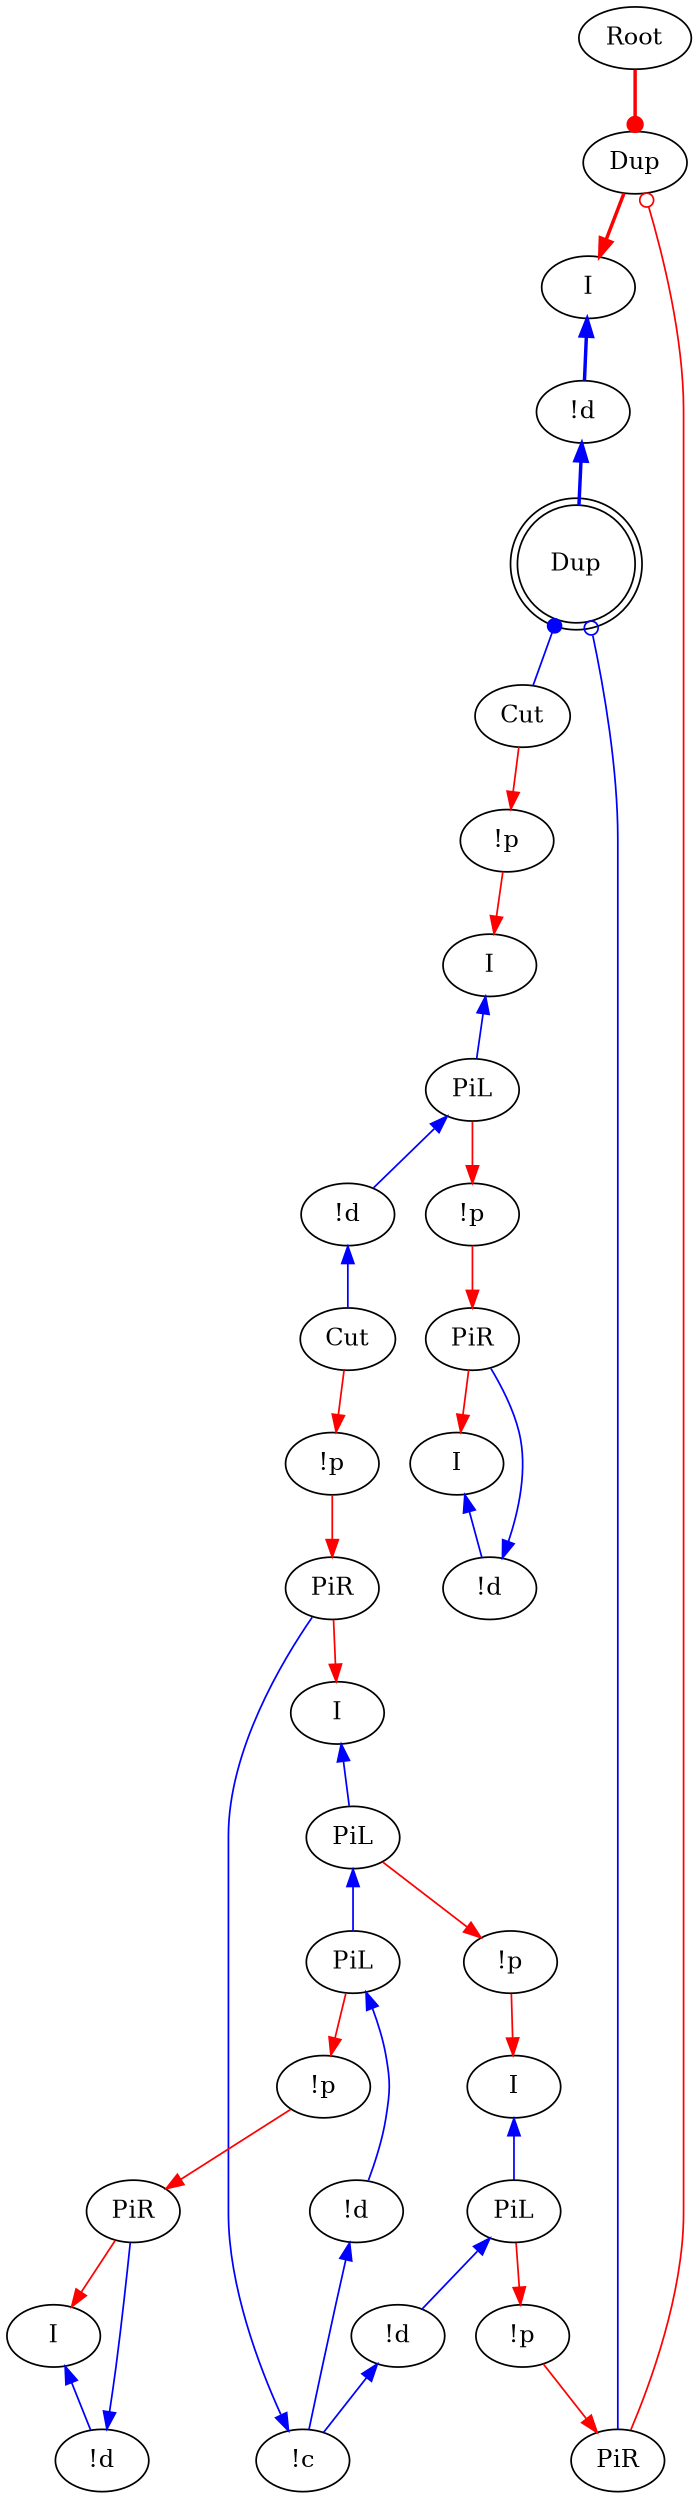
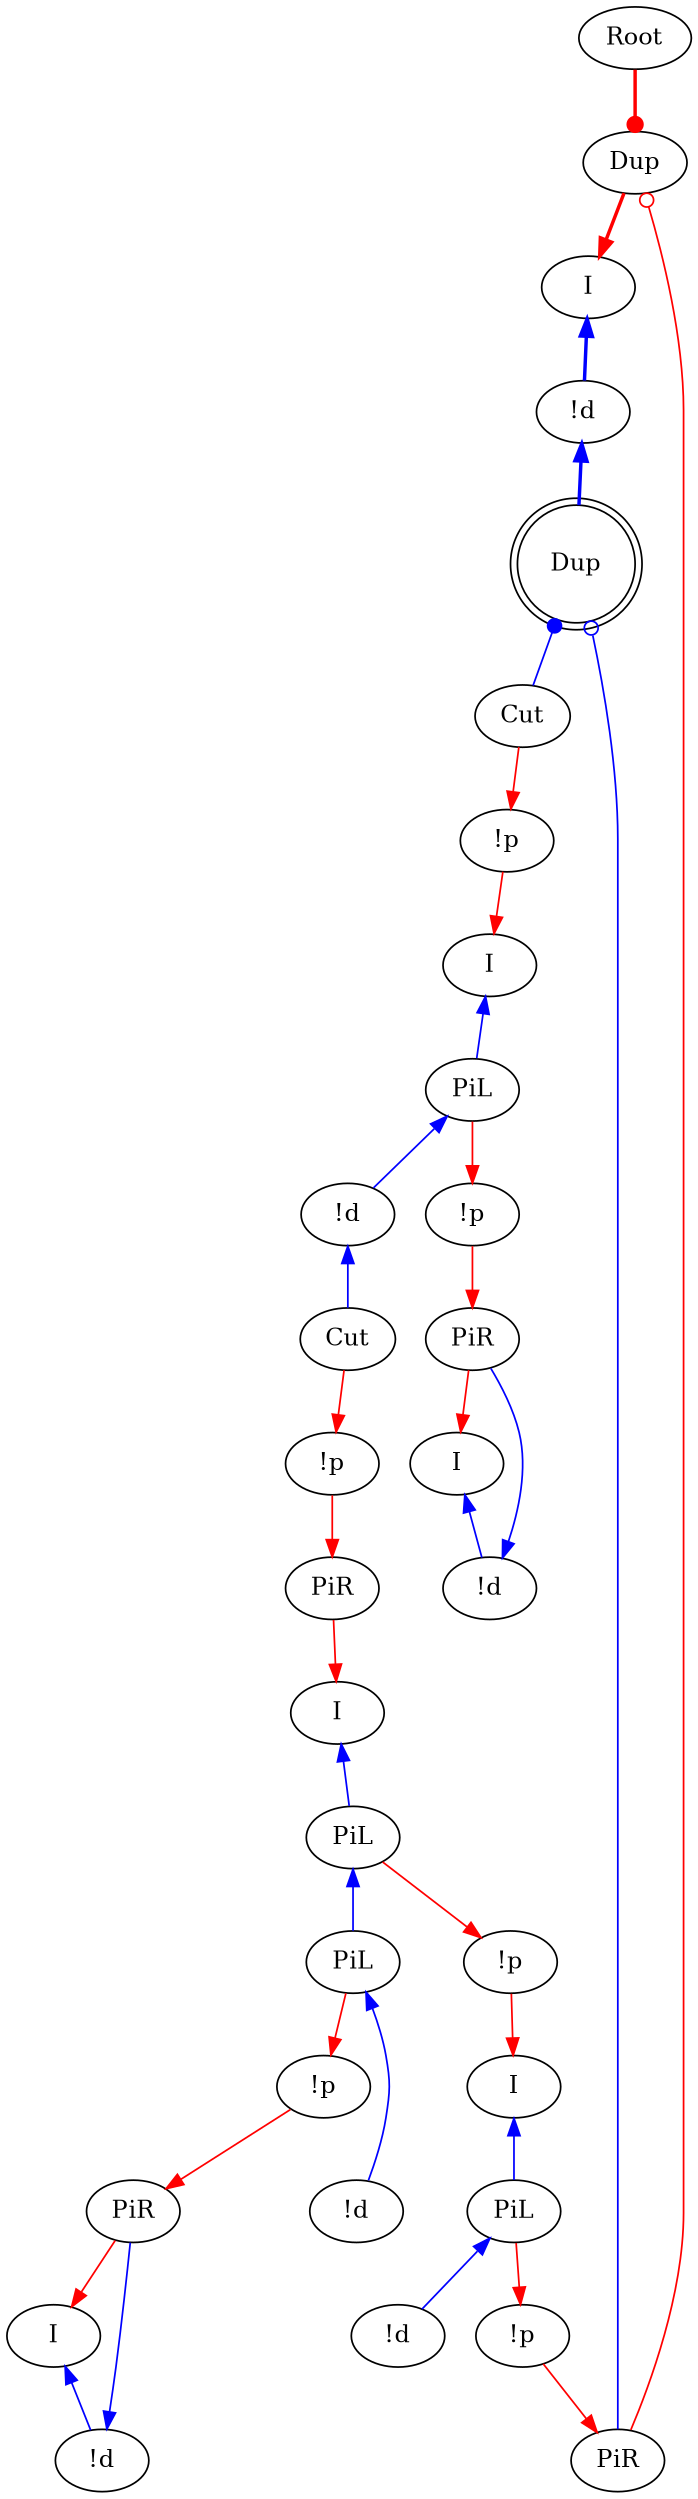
node "!c": removed
